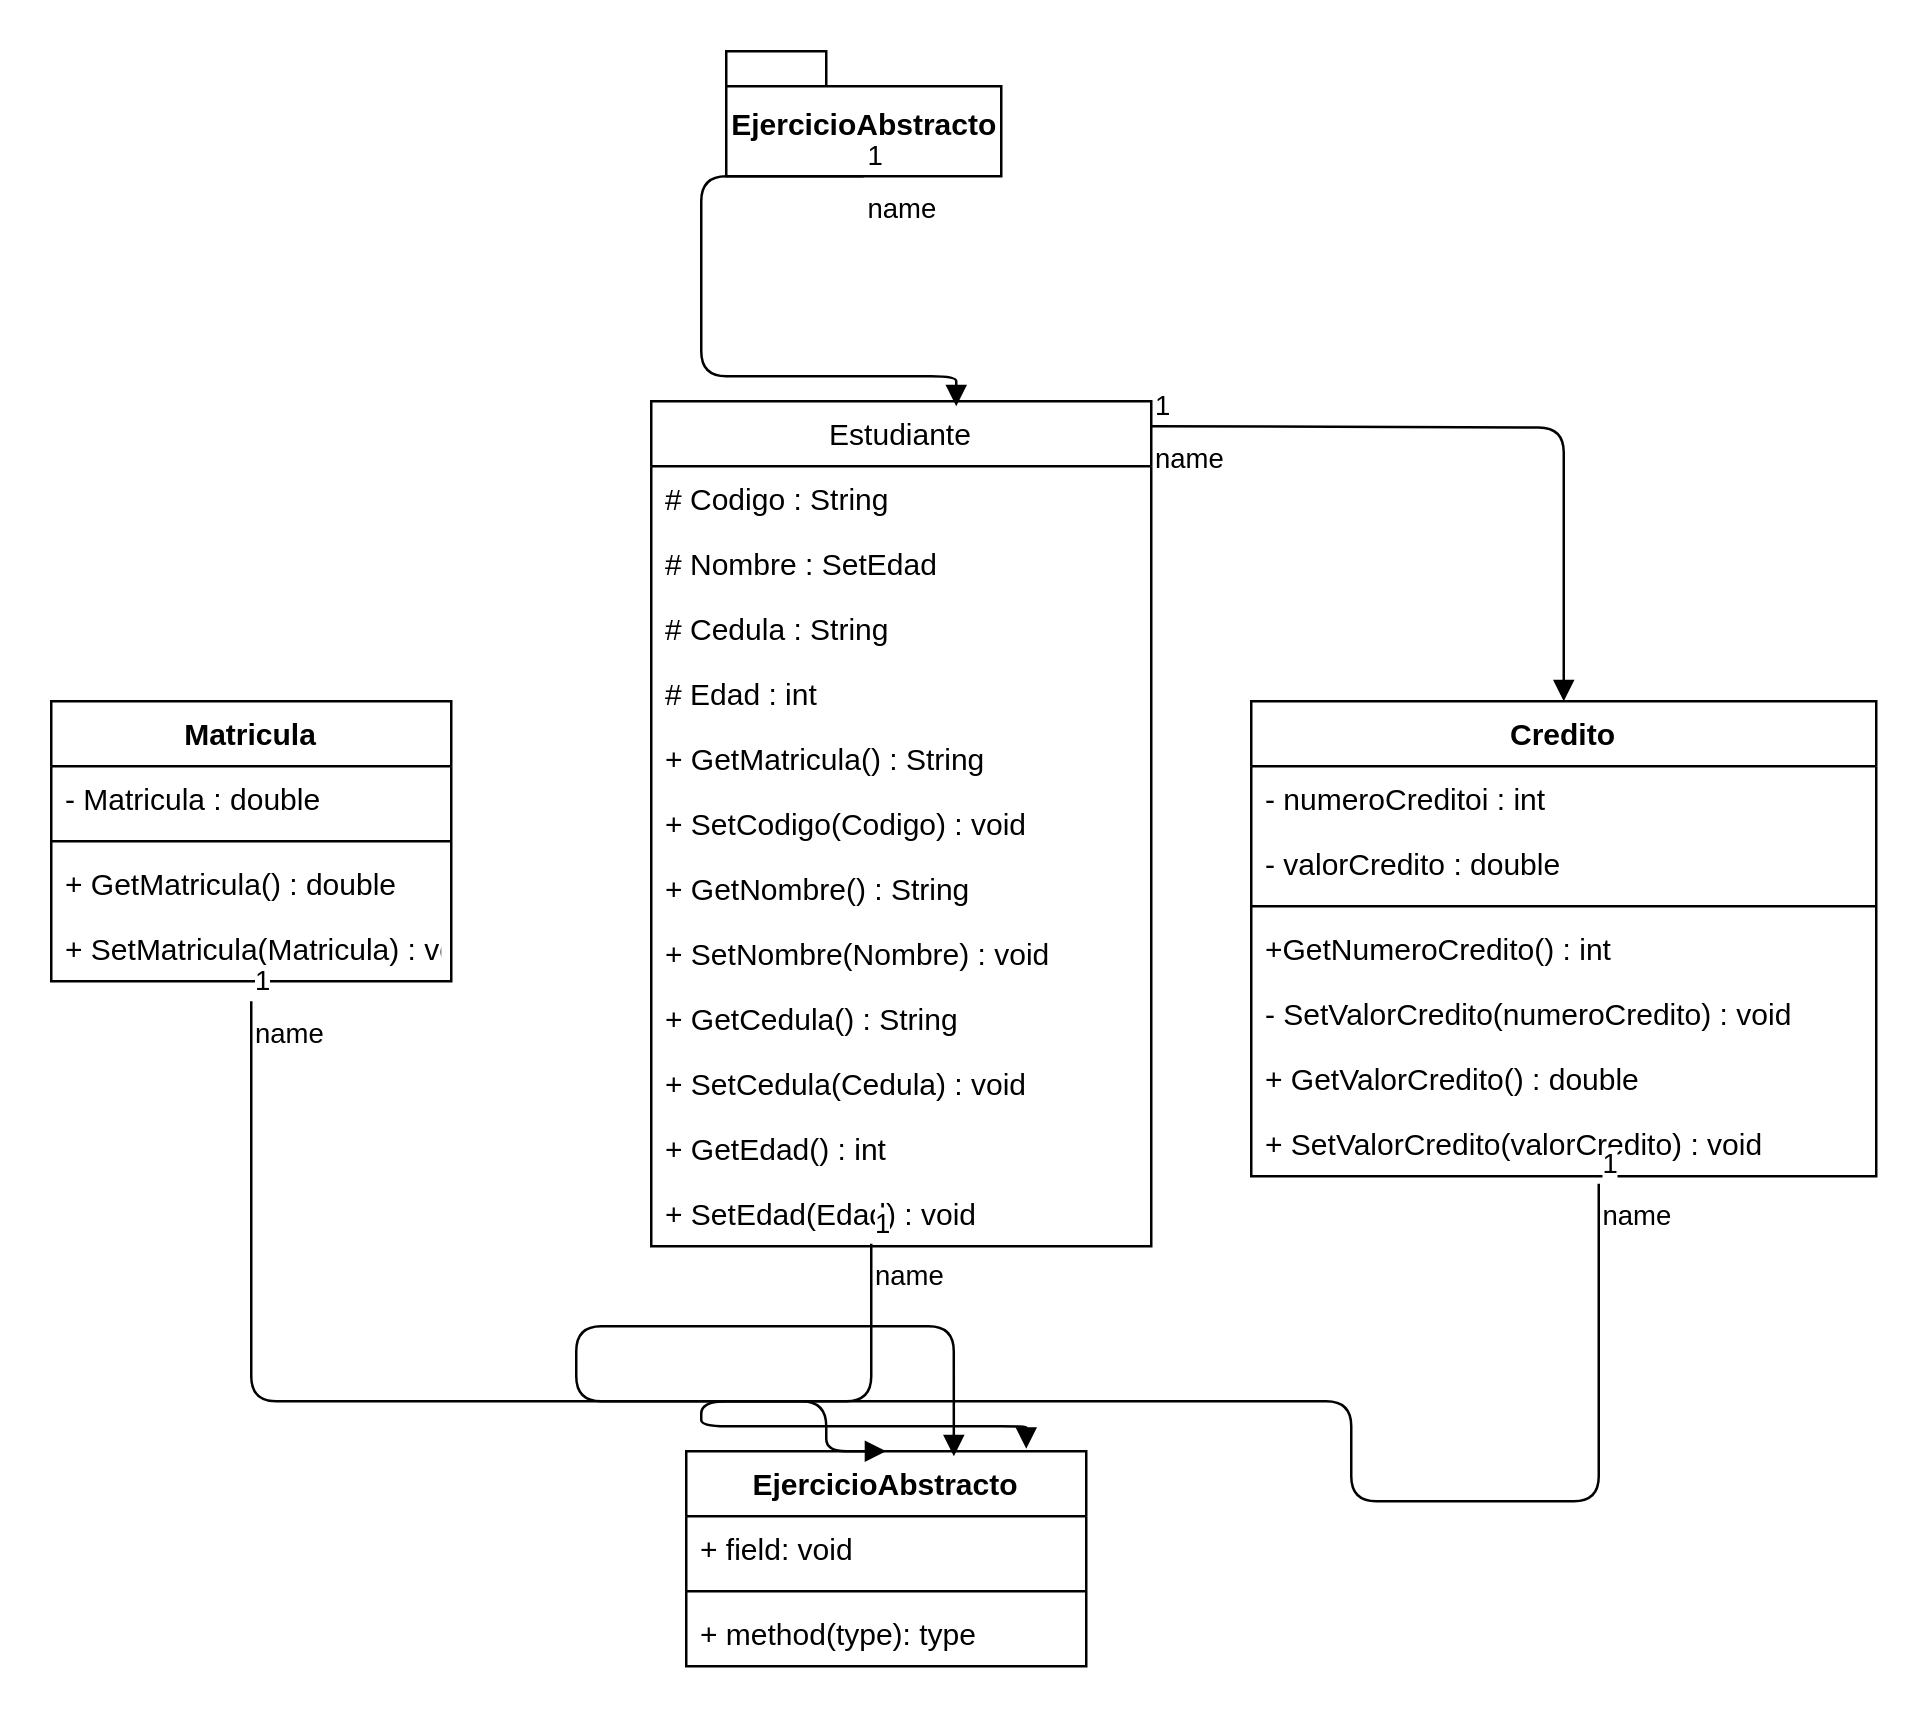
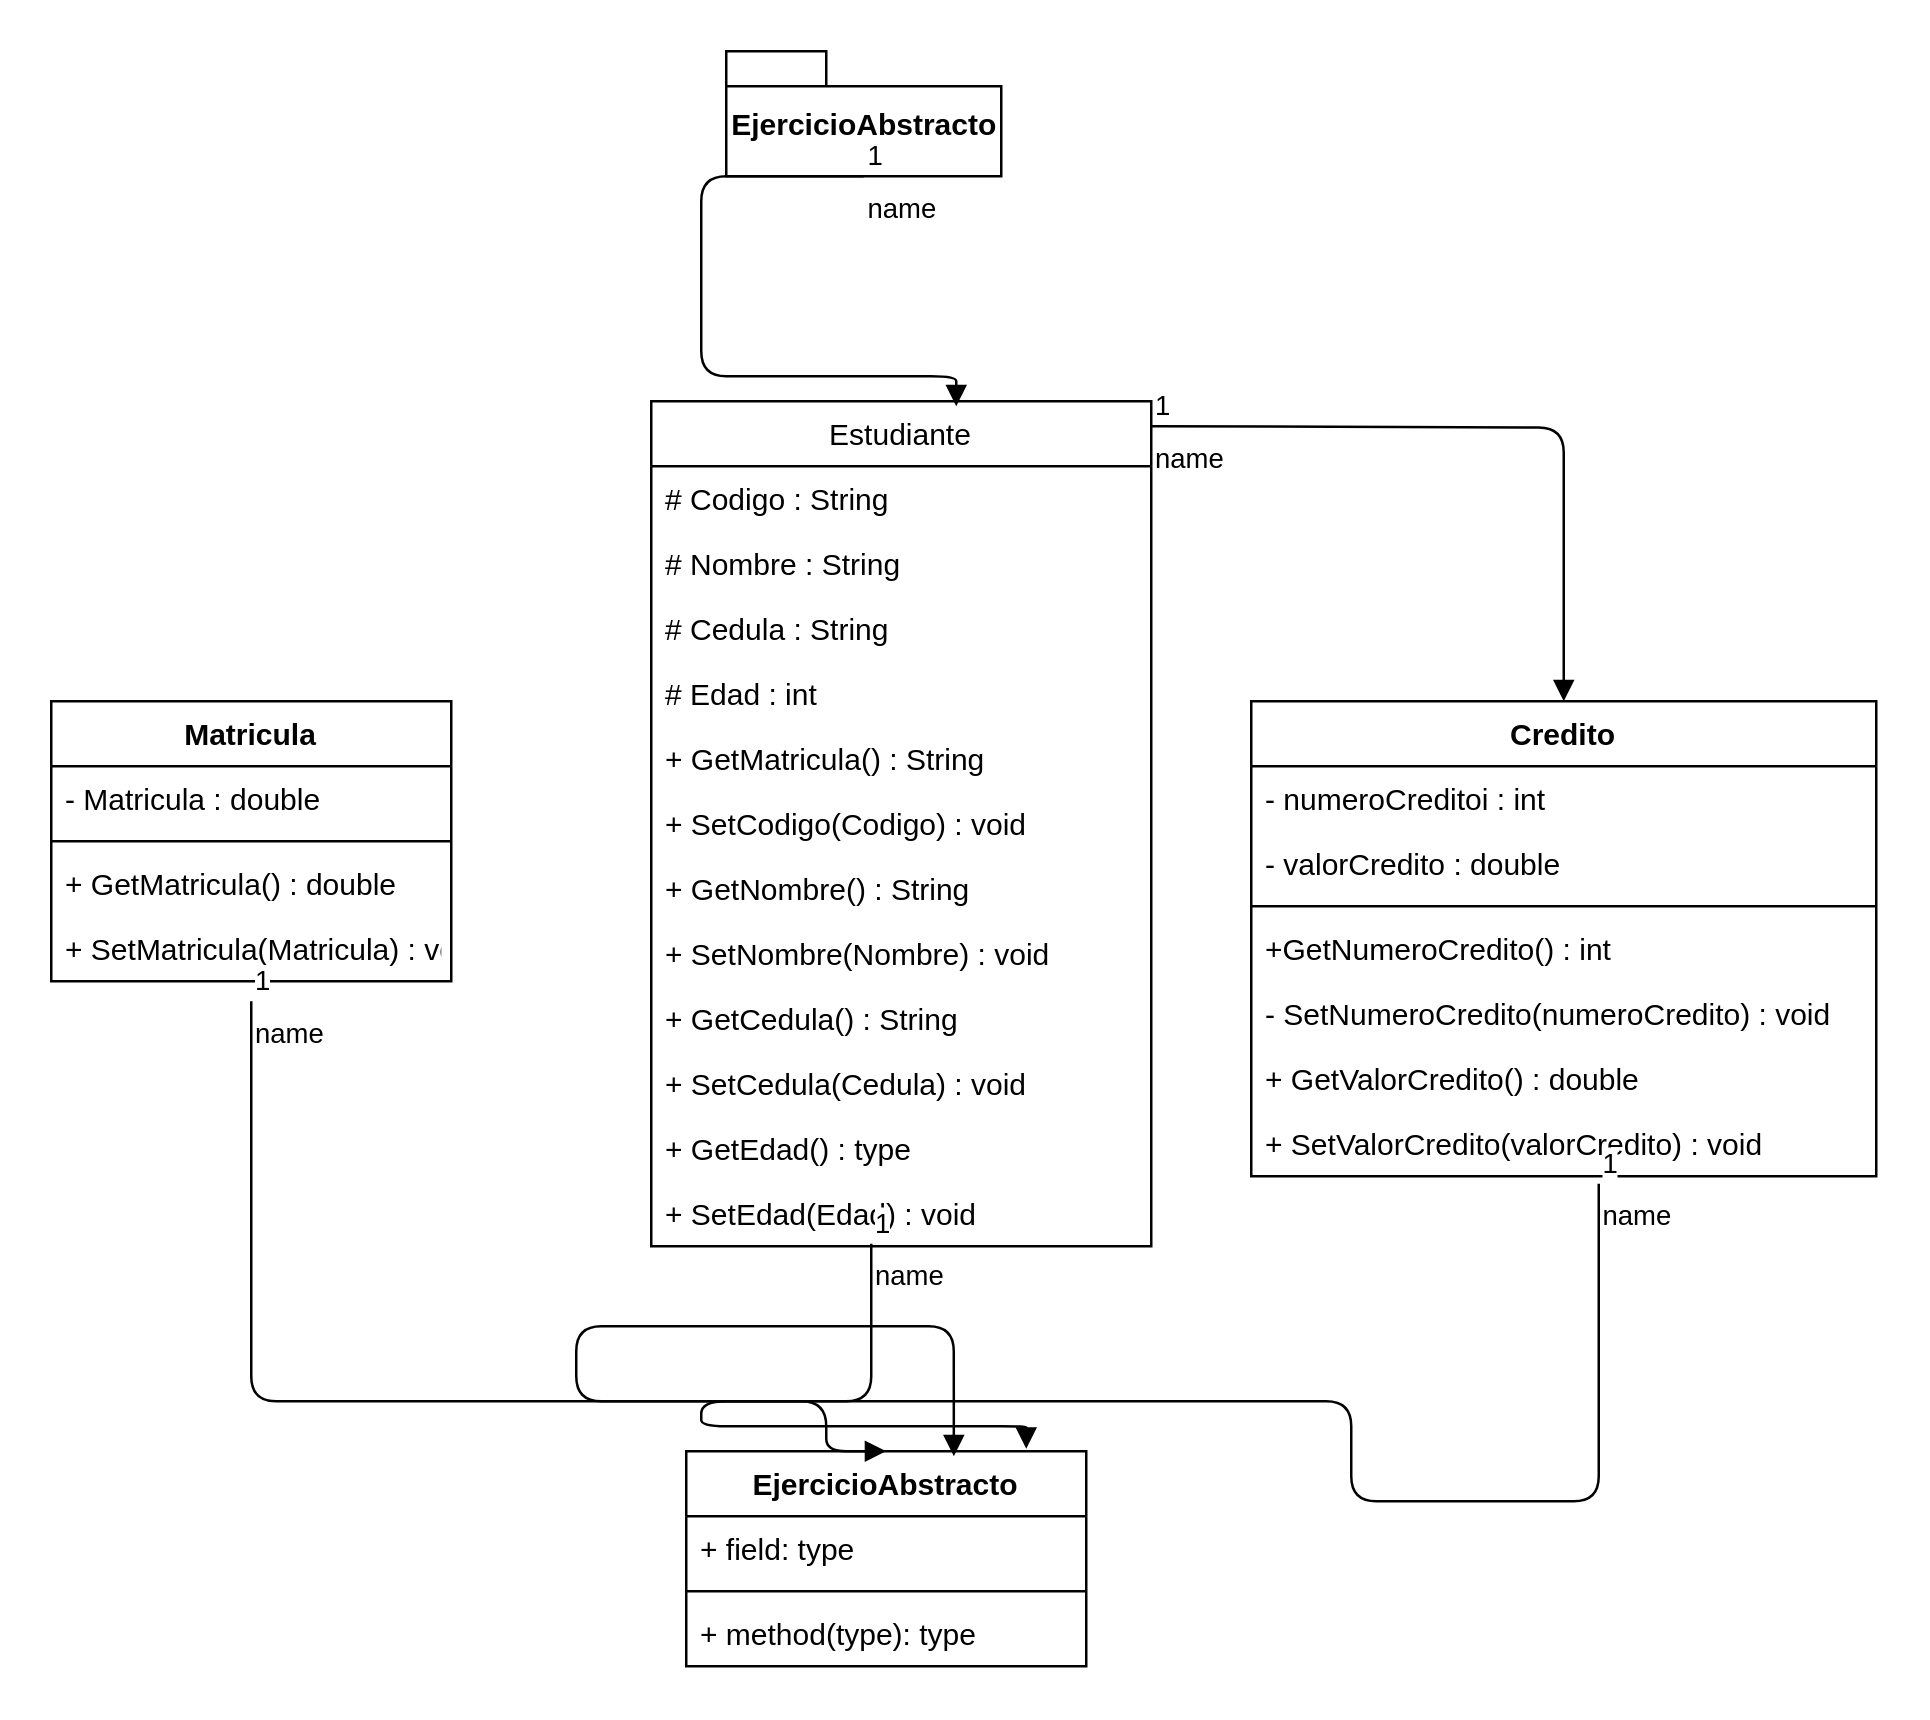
node "# Nombre : SetEdad": label "# Nombre : SetEdad" -> "# Nombre : String"
node "- SetValorCredito(numeroCredito) : void": label "- SetValorCredito(numeroCredito) : void" -> "- SetNumeroCredito(numeroCredito) : void"
node "+ GetEdad() : int": label "+ GetEdad() : int" -> "+ GetEdad() : type"
node "+ field: void": label "+ field: void" -> "+ field: type"
